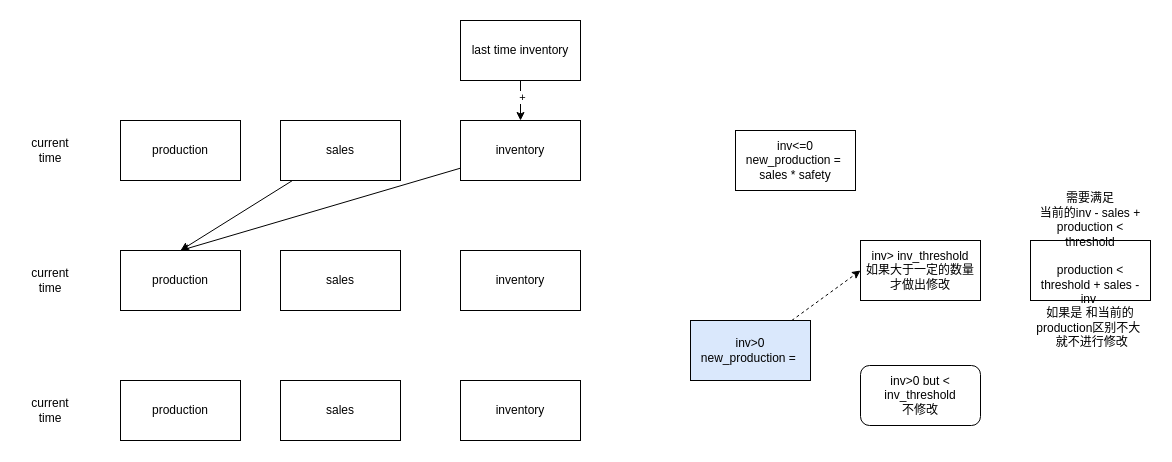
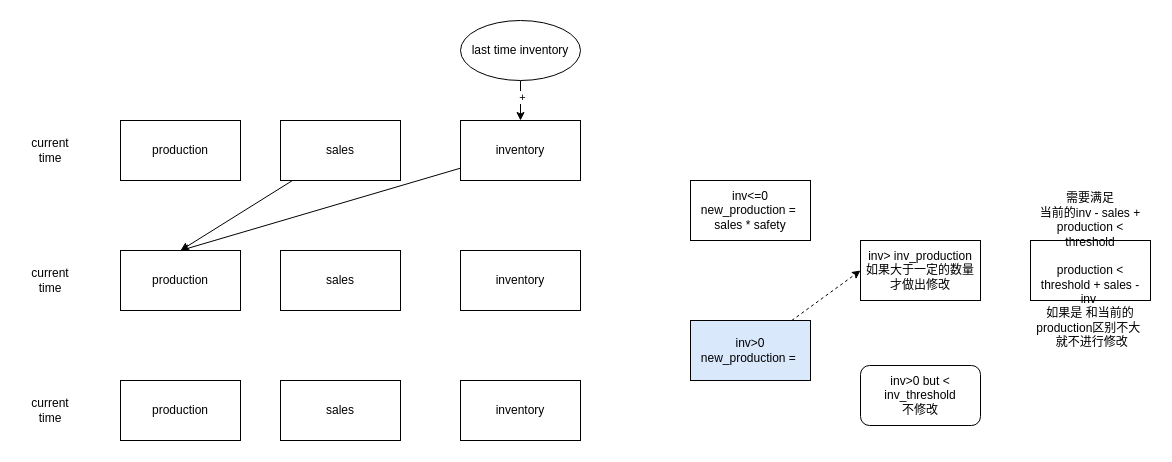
node "last time inventory": shape rectangle -> ellipse
node "inv<=0 new_production = sales * safety": moved (796, 161) -> (751, 211)
node "inv> inv_threshold 如果大于一定的数量才做出修改": label "inv> inv_threshold 如果大于一定的数量才做出修改" -> "inv> inv_production 如果大于一定的数量才做出修改"
